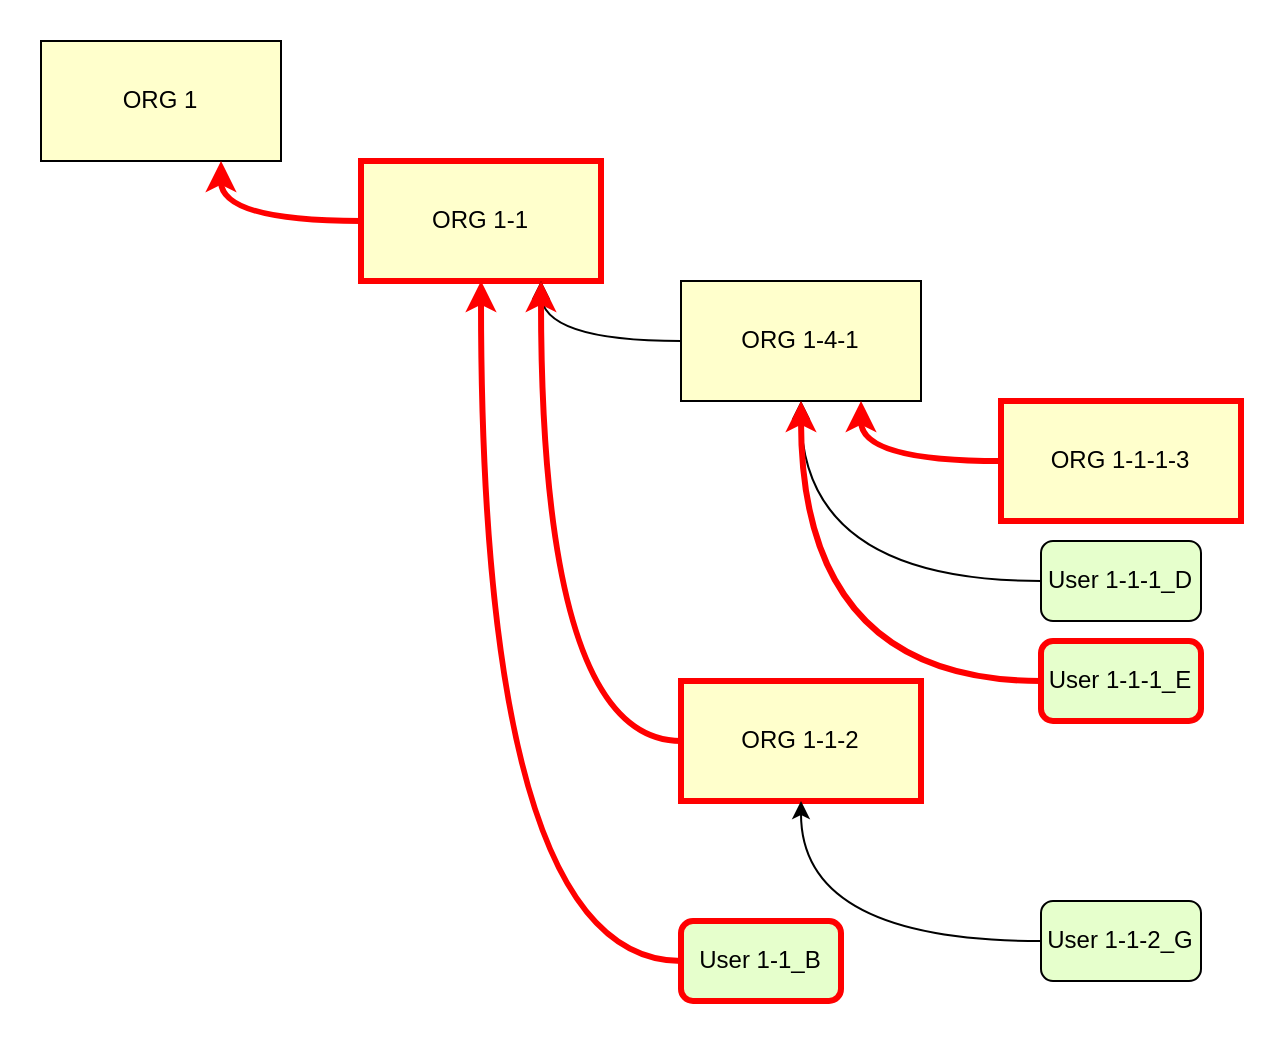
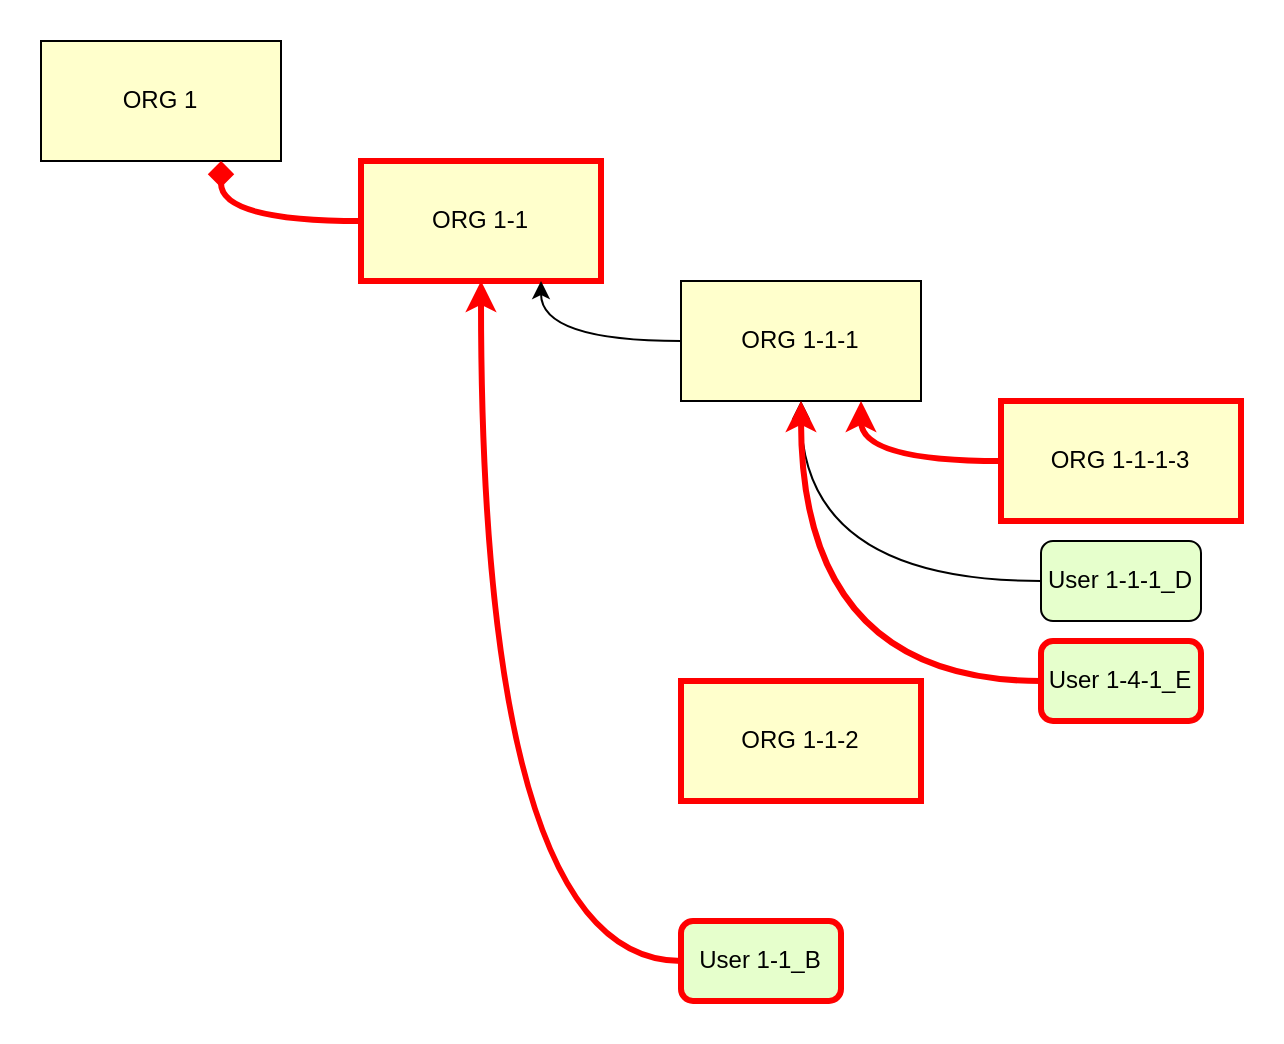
edge "ORG 1-1" -> "ORG 1": arrowhead classic -> diamond
node "ORG 1-4-1": label "ORG 1-4-1" -> "ORG 1-1-1"
edge "ORG 1-1-2" -> "ORG 1-1": removed
node "User 1-1-1_E": label "User 1-1-1_E" -> "User 1-4-1_E"
edge "User 1-1-2_G" -> "ORG 1-1-2": removed
node "User 1-1-2_G": removed
